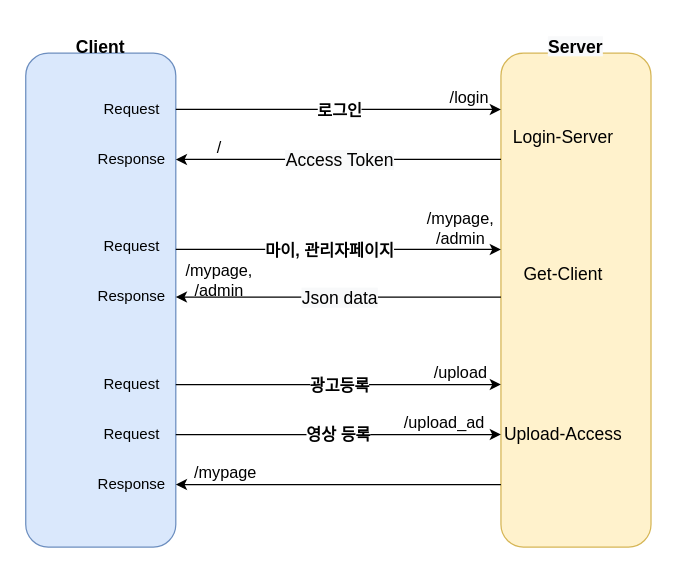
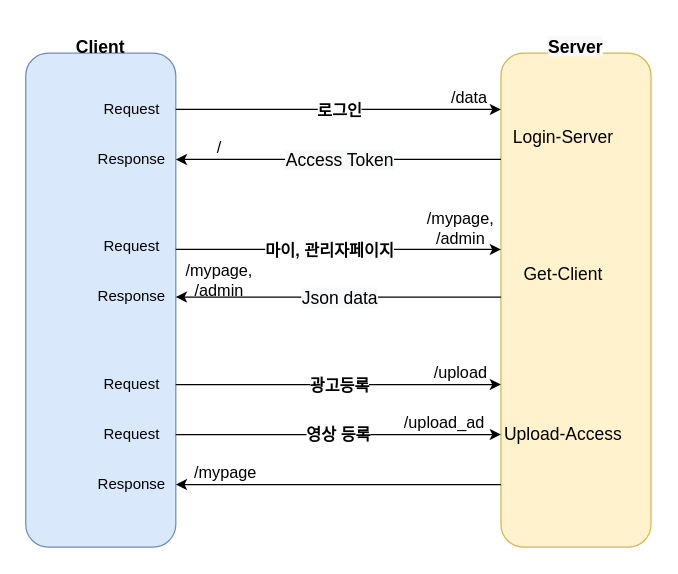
node "/login": label "/login" -> "/data"
